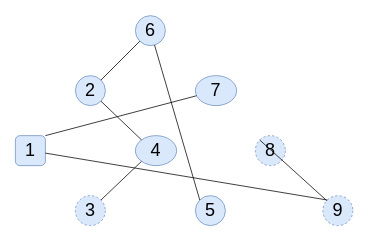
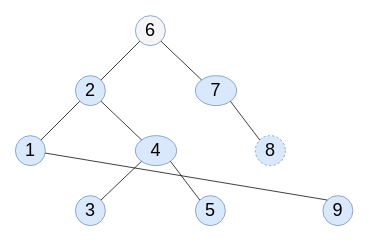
node "6": fillcolor #dae8fc -> #f5f5f5
edge "6" -- "7": added
edge "7" -- "1": now "2" -- "1"
edge "6" -- "5": now "4" -- "5"
node "1": shape rounded rectangle -> ellipse
edge "8" -- "9": now "8" -- "7"
node "3": style dashed -> solid
node "9": style dashed -> solid
